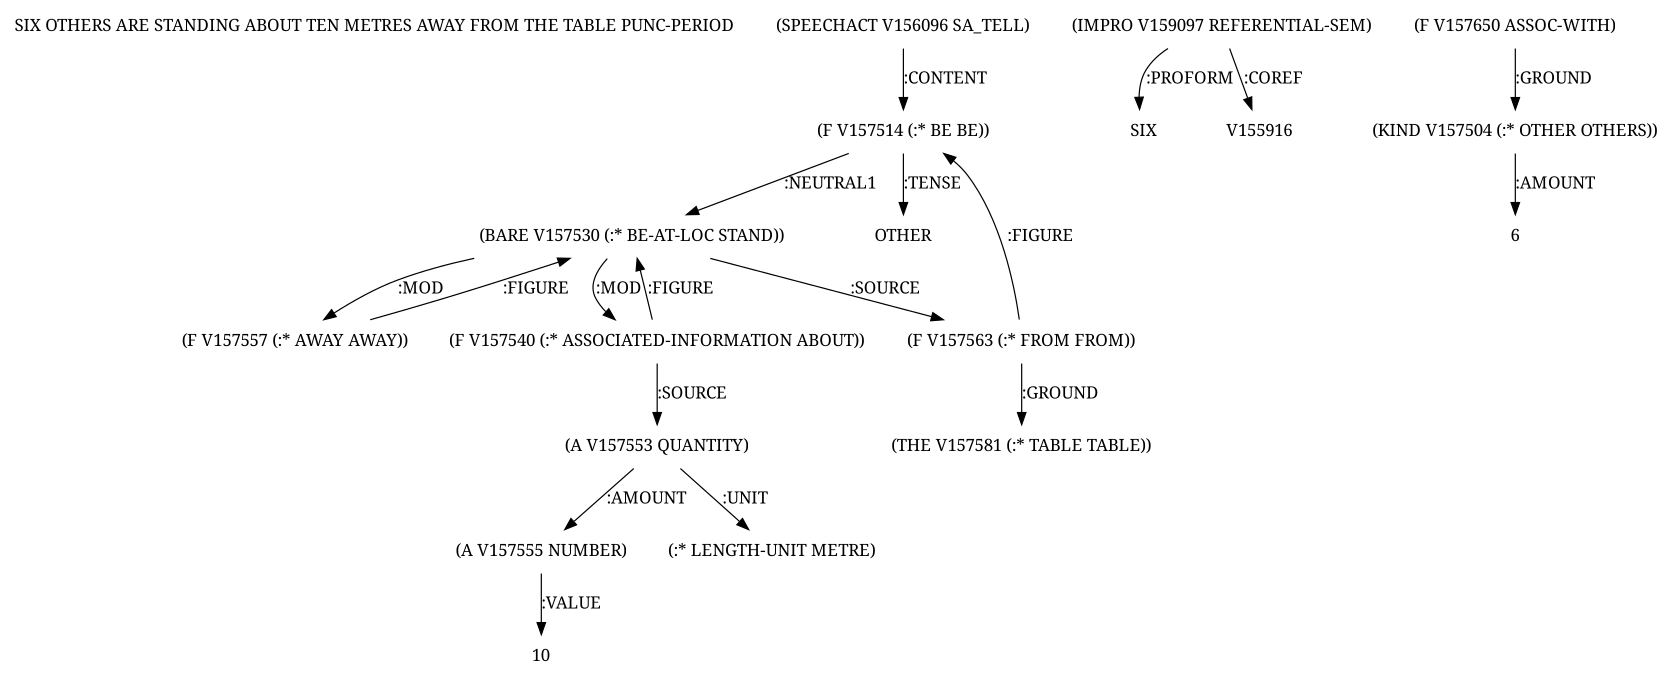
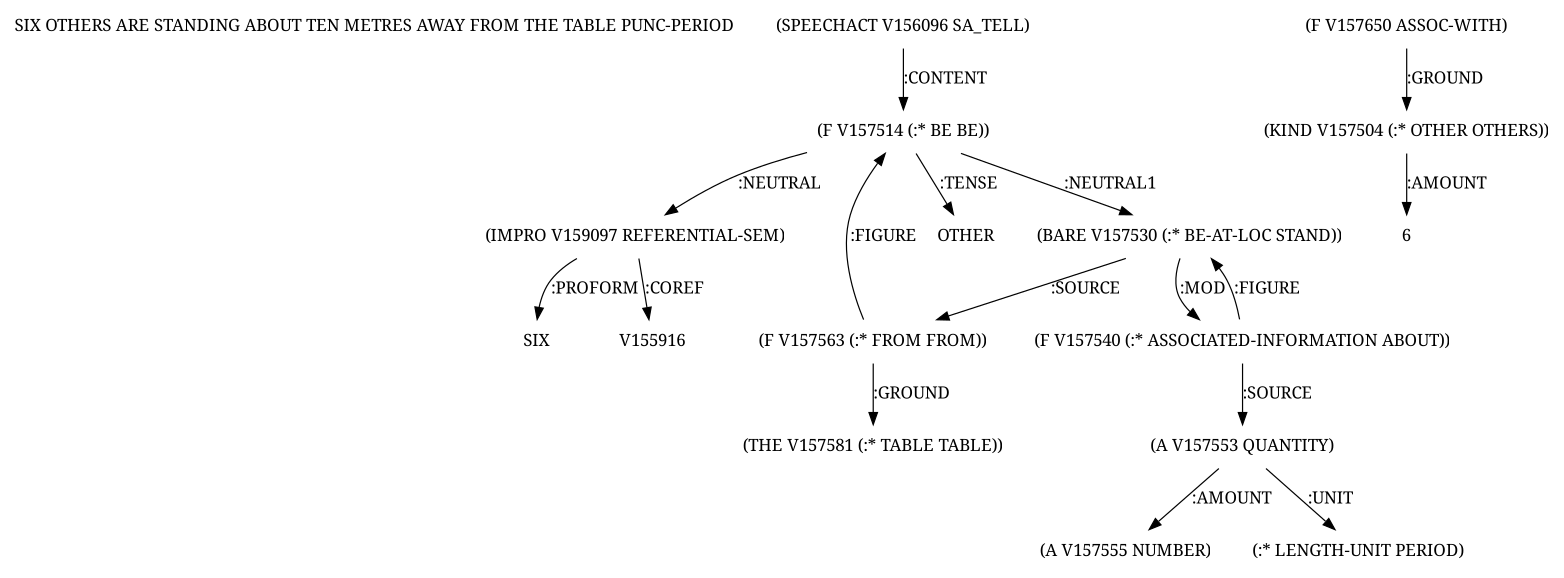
edge "(F V157514 (:* BE BE))" -> "(IMPRO V159097 REFERENTIAL-SEM)": added, label ":NEUTRAL"
node "(F V157557 (:* AWAY AWAY))": removed
node "(:* LENGTH-UNIT METRE)": label "(:* LENGTH-UNIT METRE)" -> "(:* LENGTH-UNIT PERIOD)"
node "10": removed
